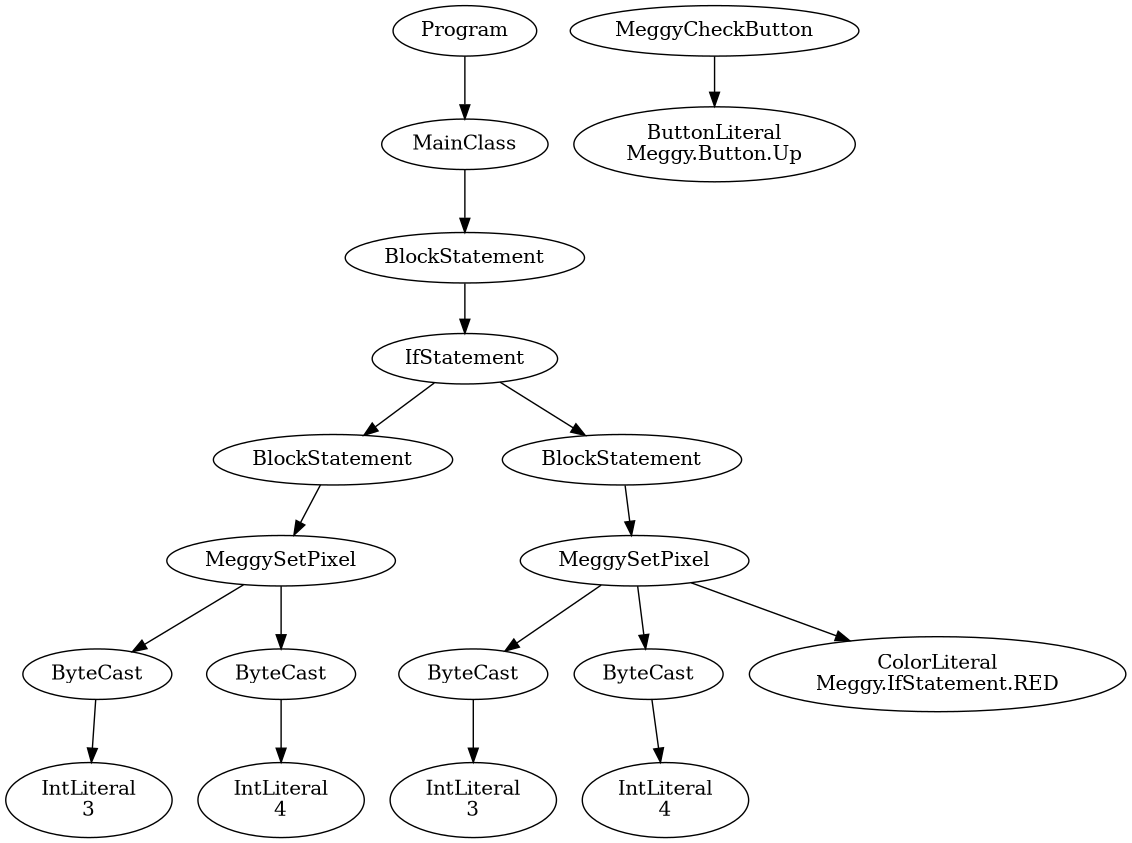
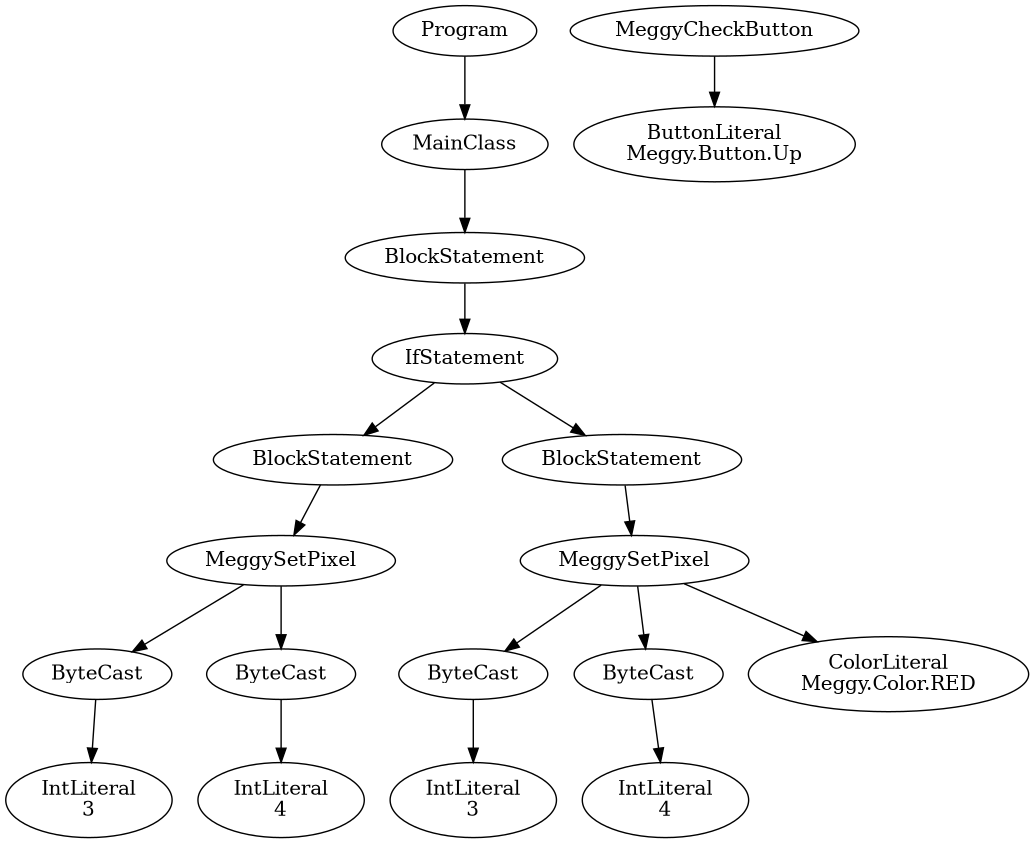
node "ColorLiteral Meggy.IfStatement.RED": label "ColorLiteral Meggy.IfStatement.RED" -> "ColorLiteral Meggy.Color.RED"
